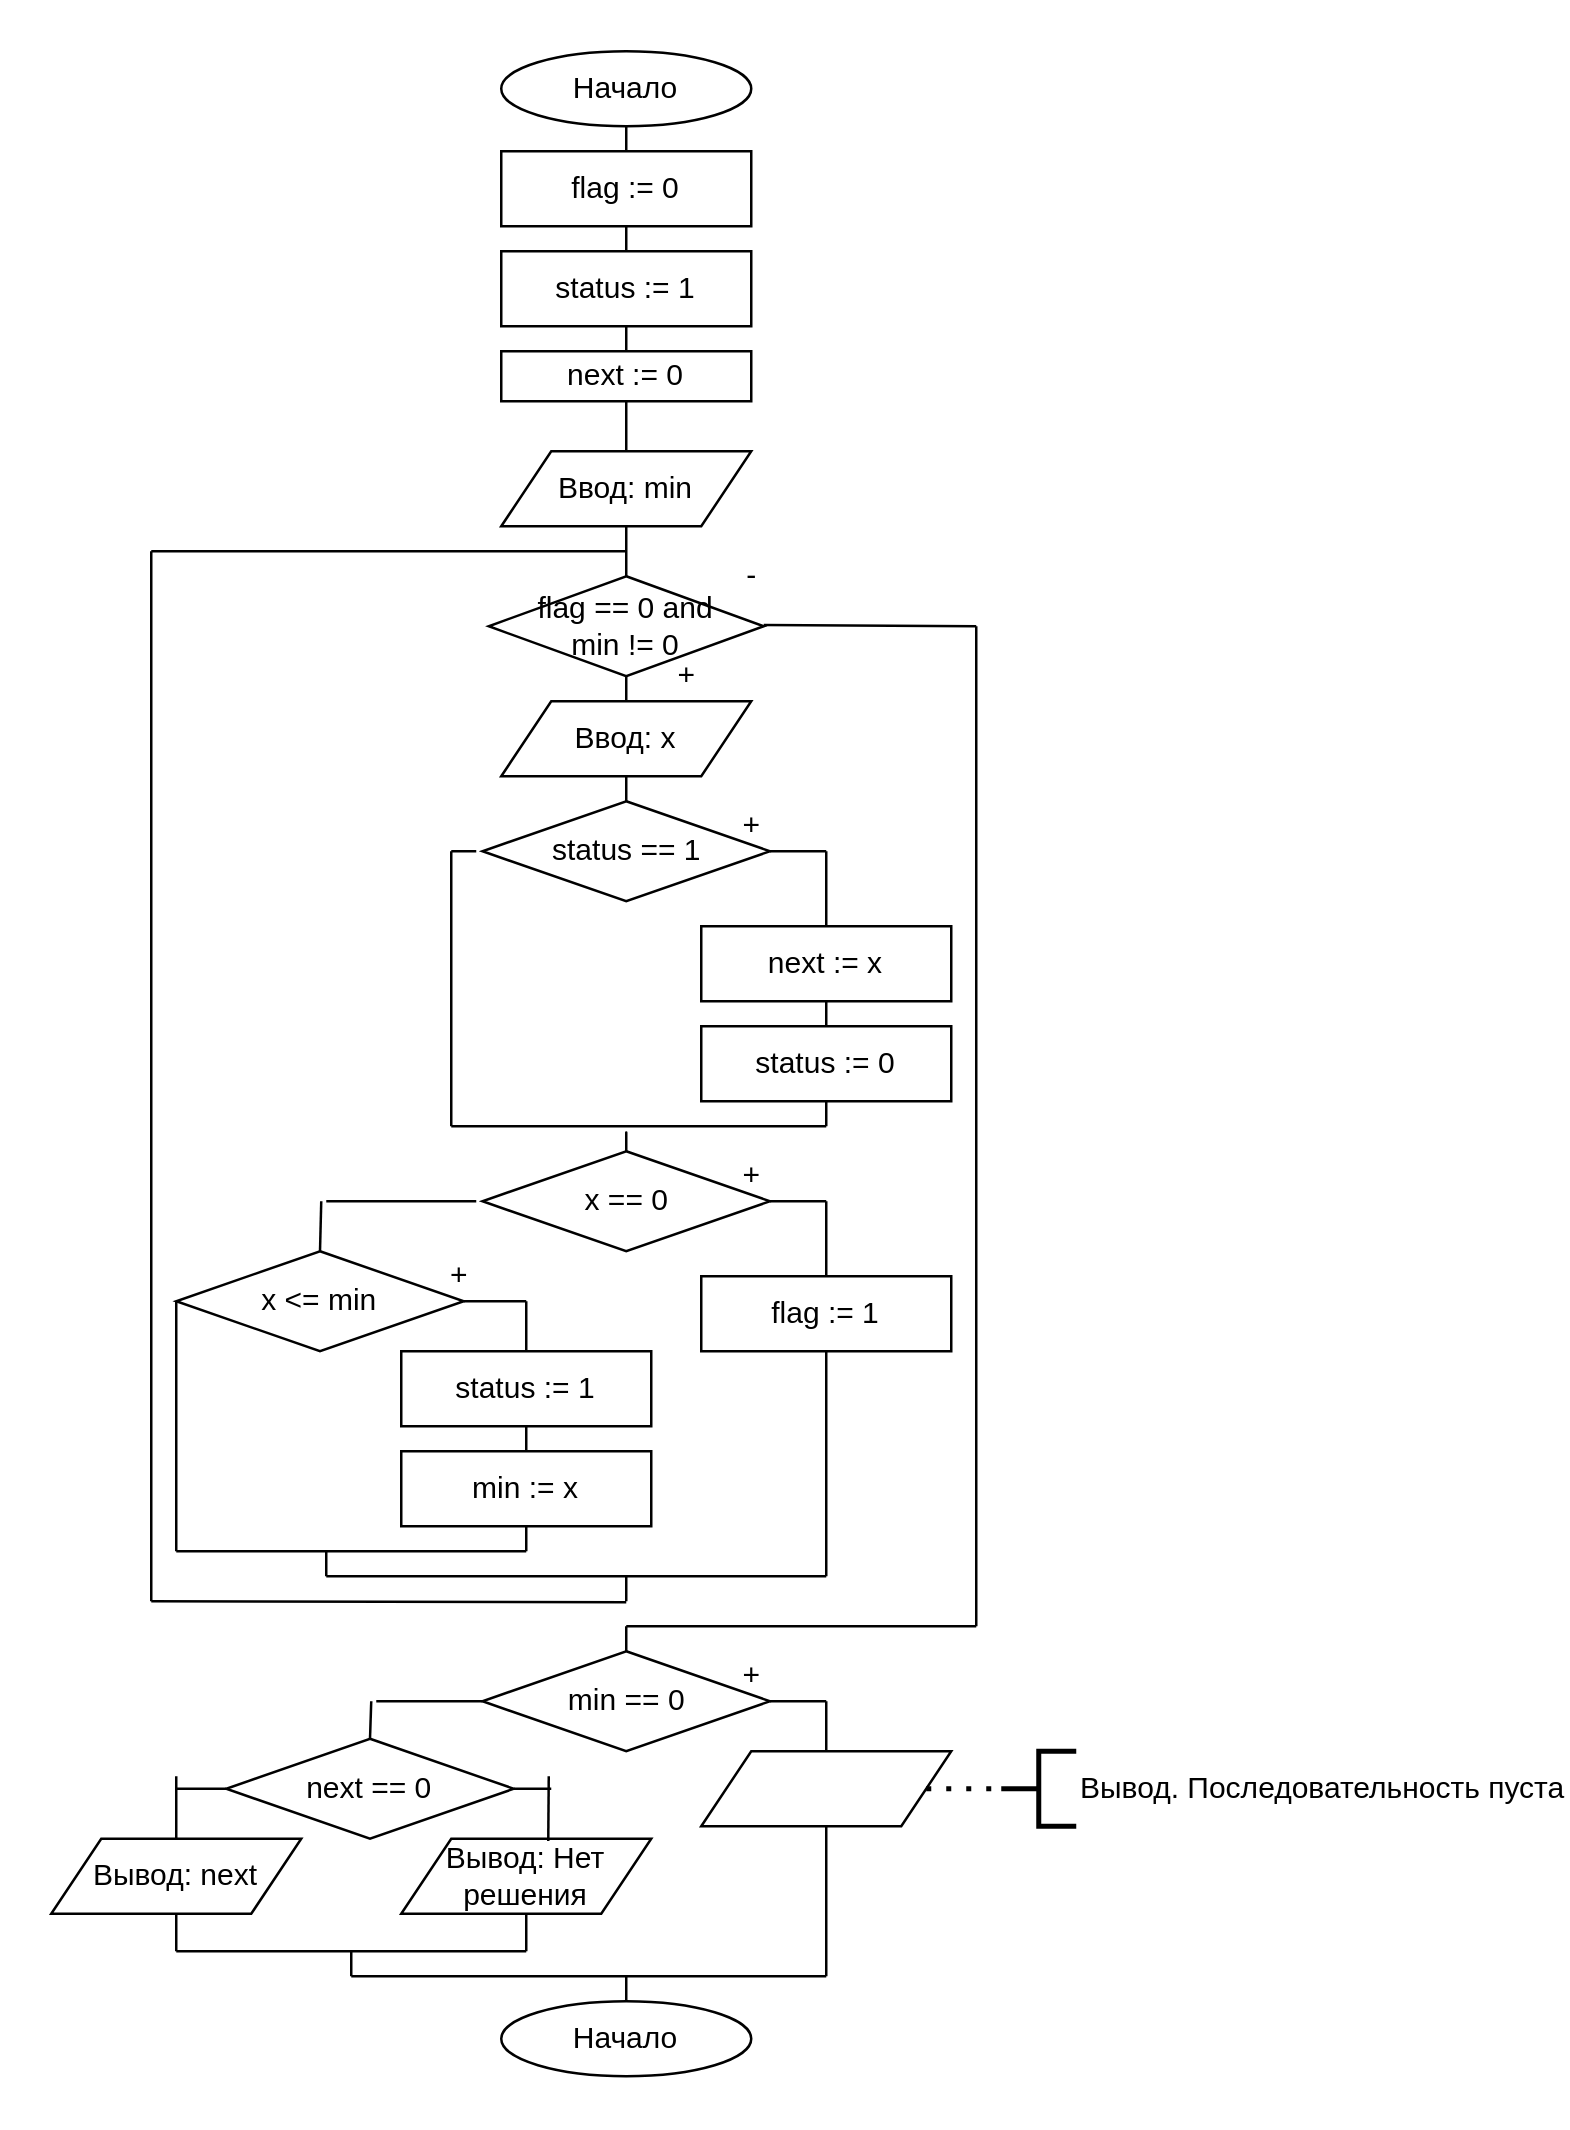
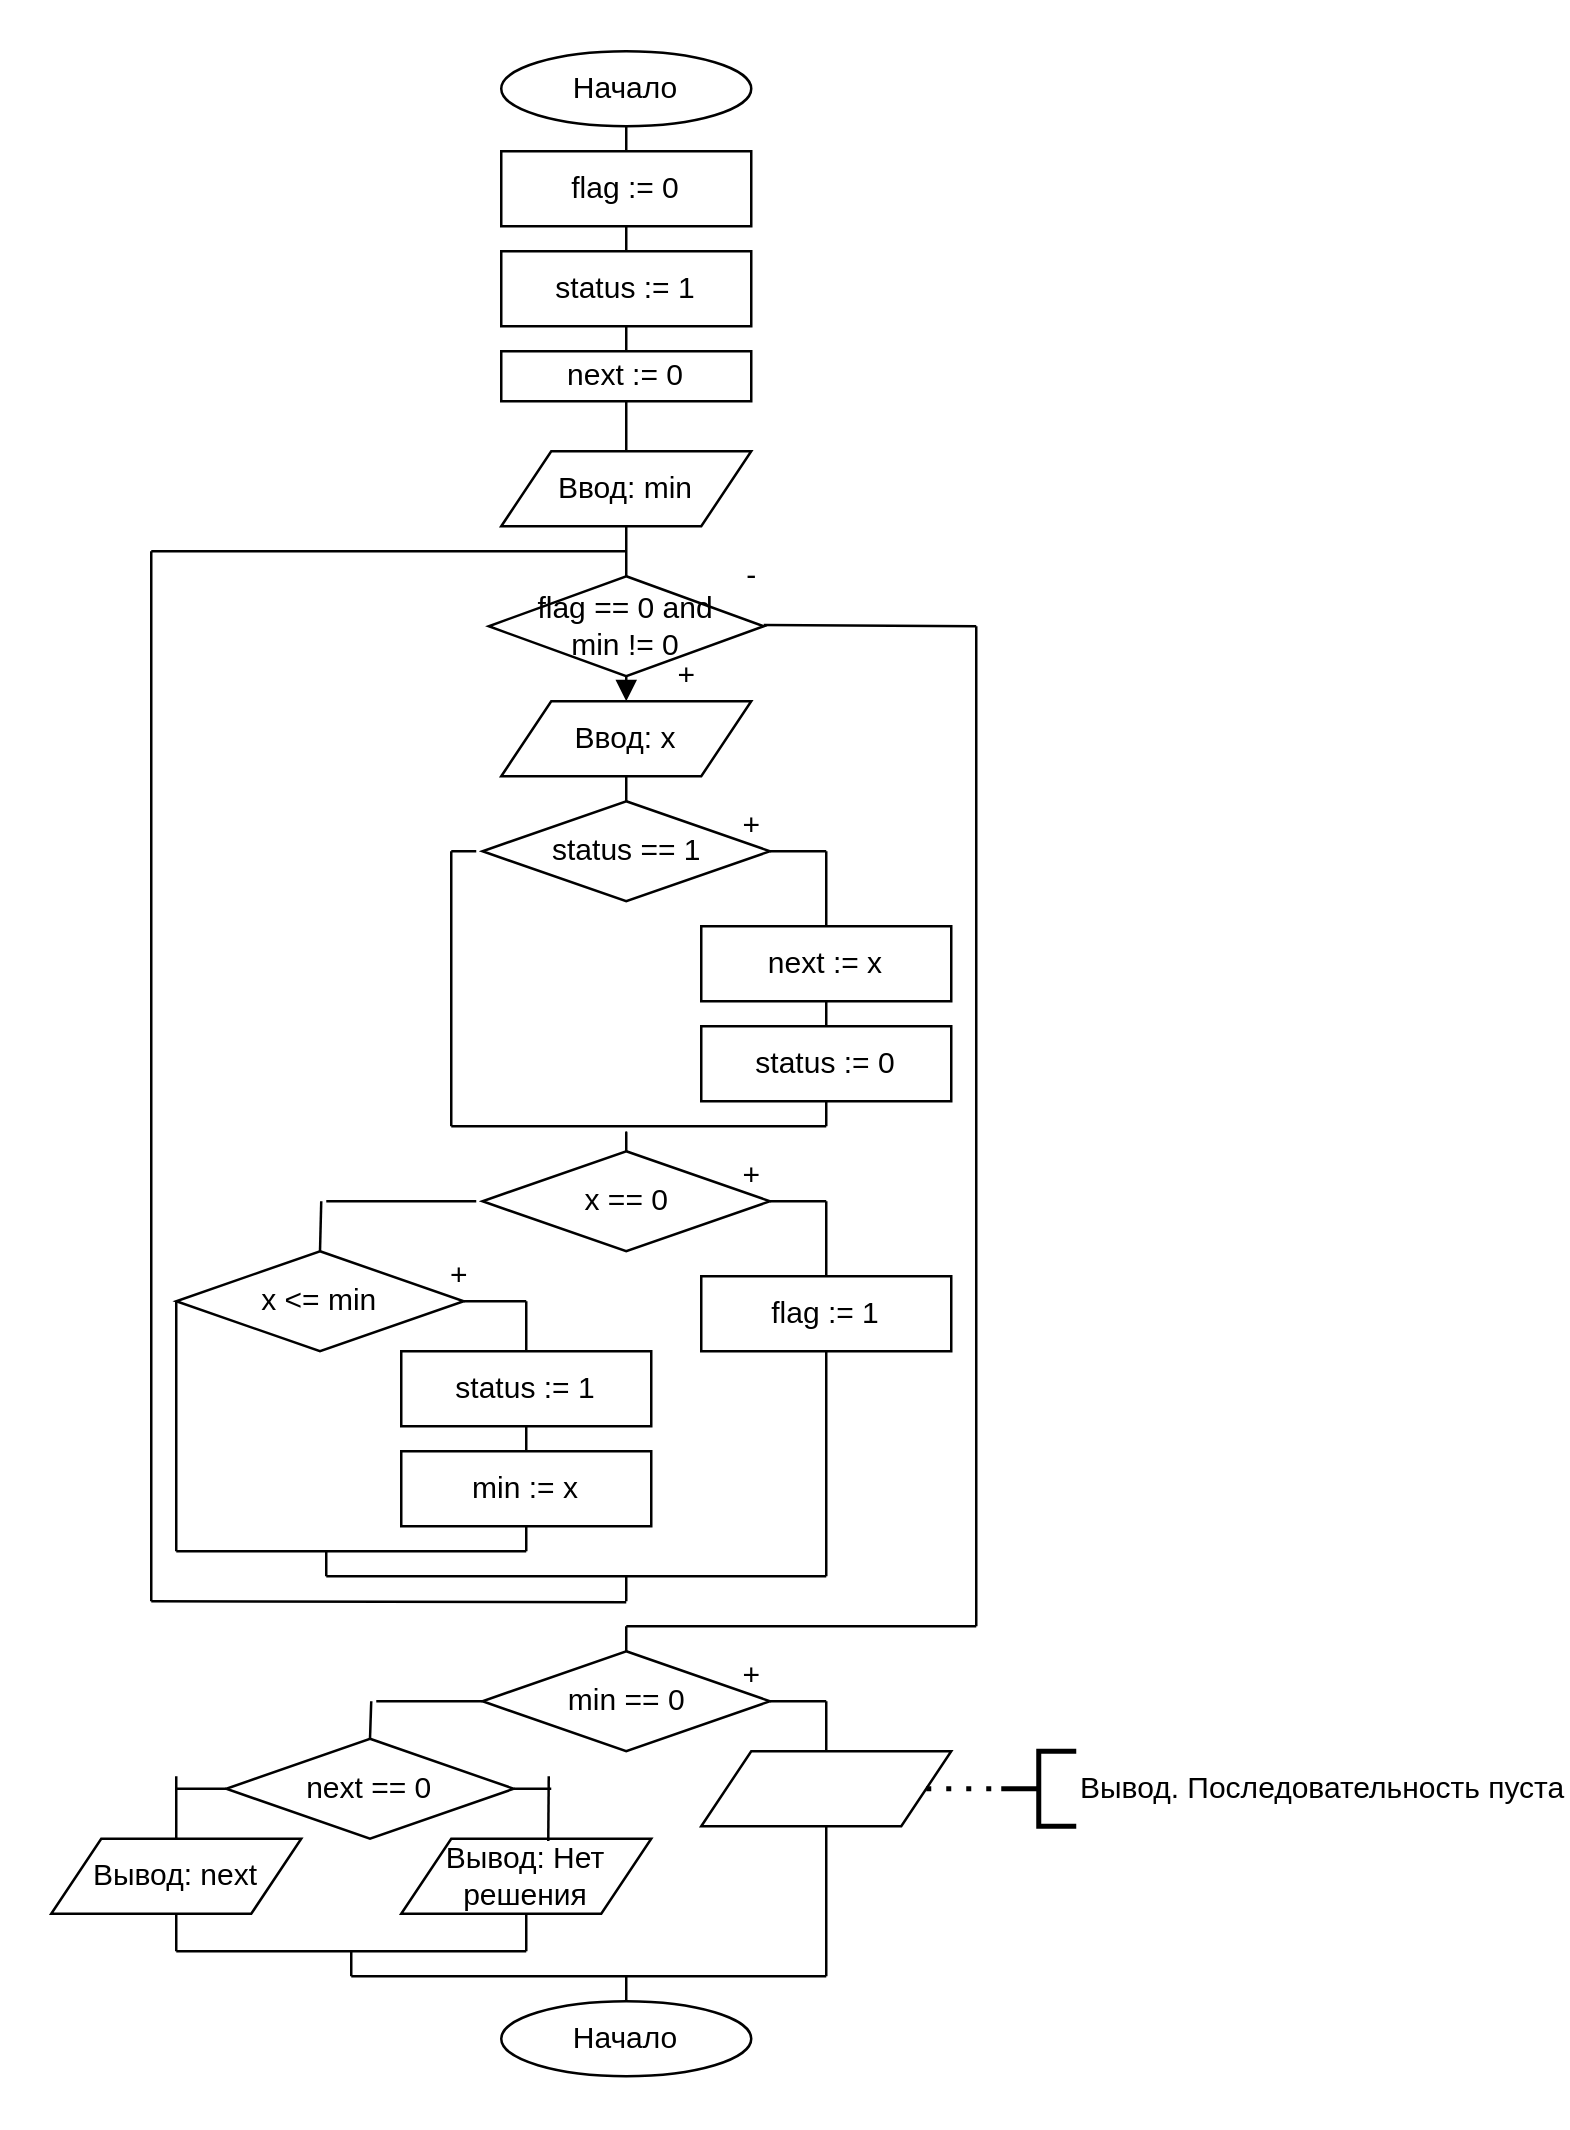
edge "flag == 0 and min != 0" -- "Ввод: x": arrowhead none -> block
